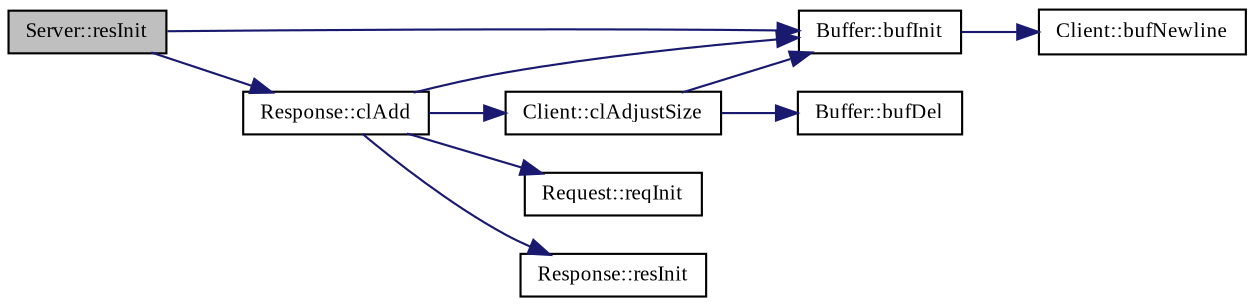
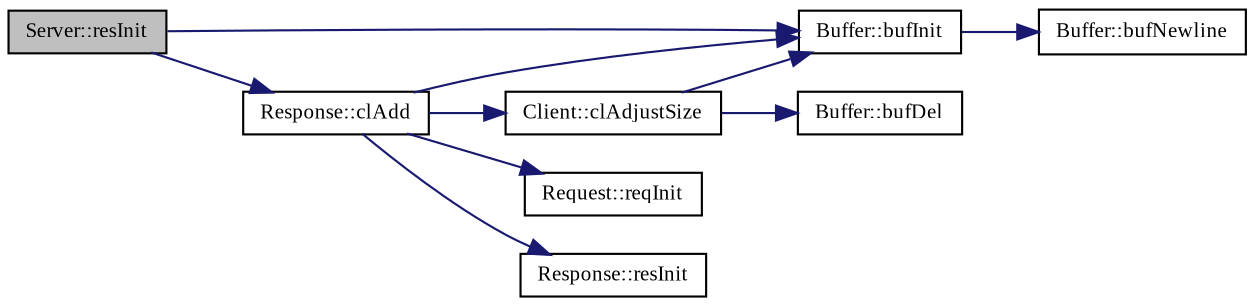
node "Client::bufNewline": label "Client::bufNewline" -> "Buffer::bufNewline"
